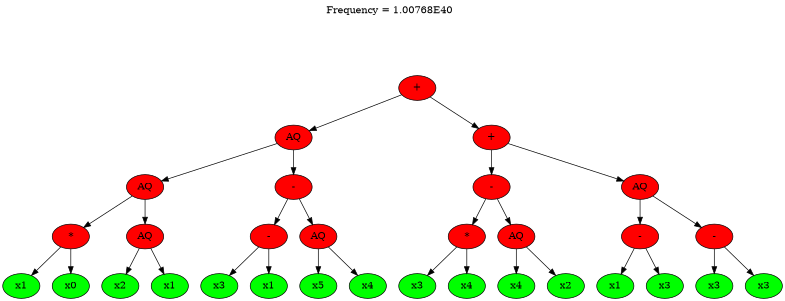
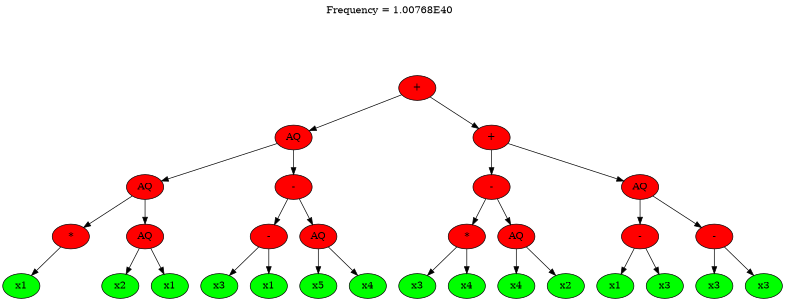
node "x0": removed
